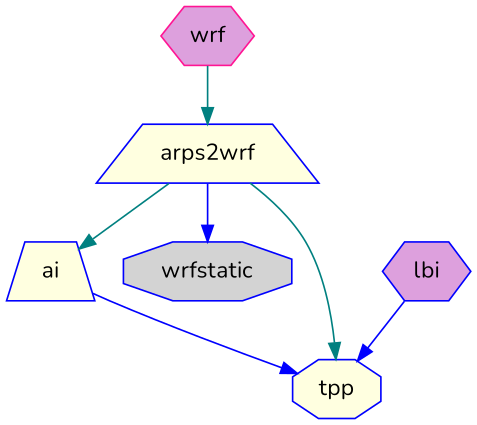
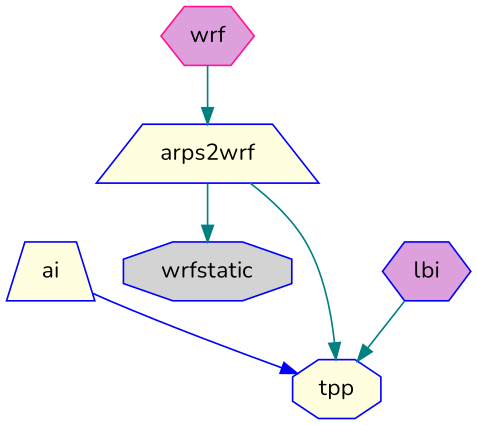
edge "arps2wrf" -> "wrfstatic": color blue -> teal
edge "arps2wrf" -> "ai": removed
edge "lbi" -> "tpp": color blue -> teal
